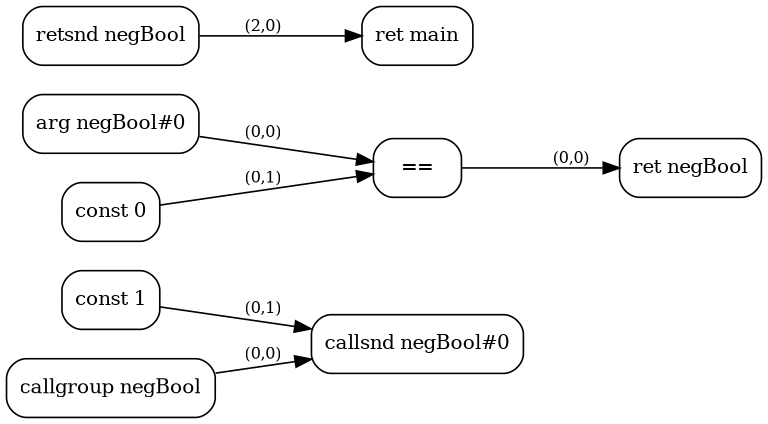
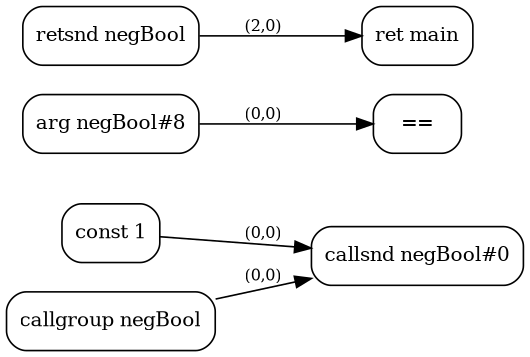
node "arg negBool#0": label "arg negBool#0" -> "arg negBool#8"
node "ret negBool": removed
node "const 0": removed
edge "const 1" -> "callsnd negBool#0": label "(0,1)" -> "(0,0)"
